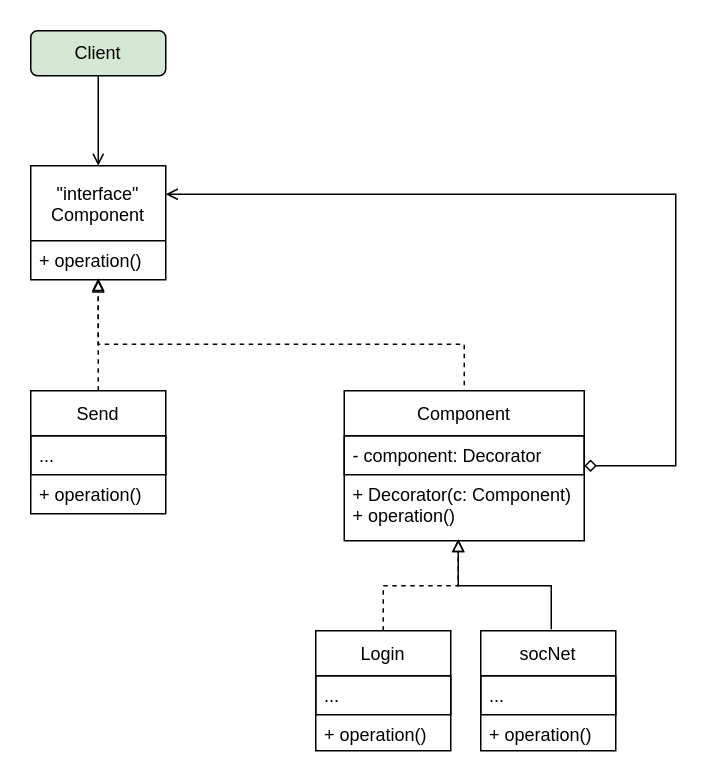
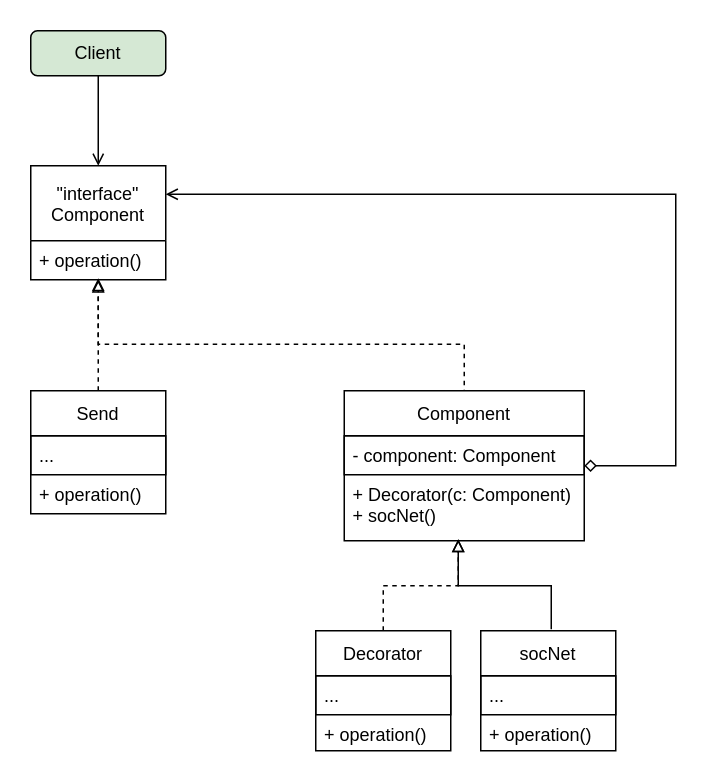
node "- component: Decorator": label "- component: Decorator" -> "- component: Component"
node "+ Decorator(c: Component) + operation()": label "+ Decorator(c: Component) + operation()" -> "+ Decorator(c: Component) + socNet()"
node "Login": label "Login" -> "Decorator"
